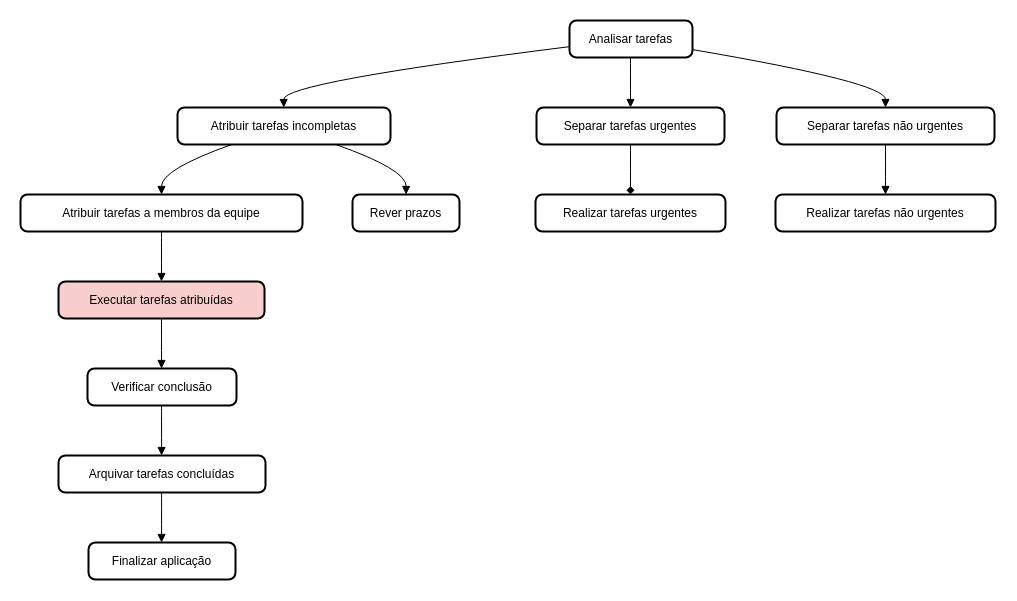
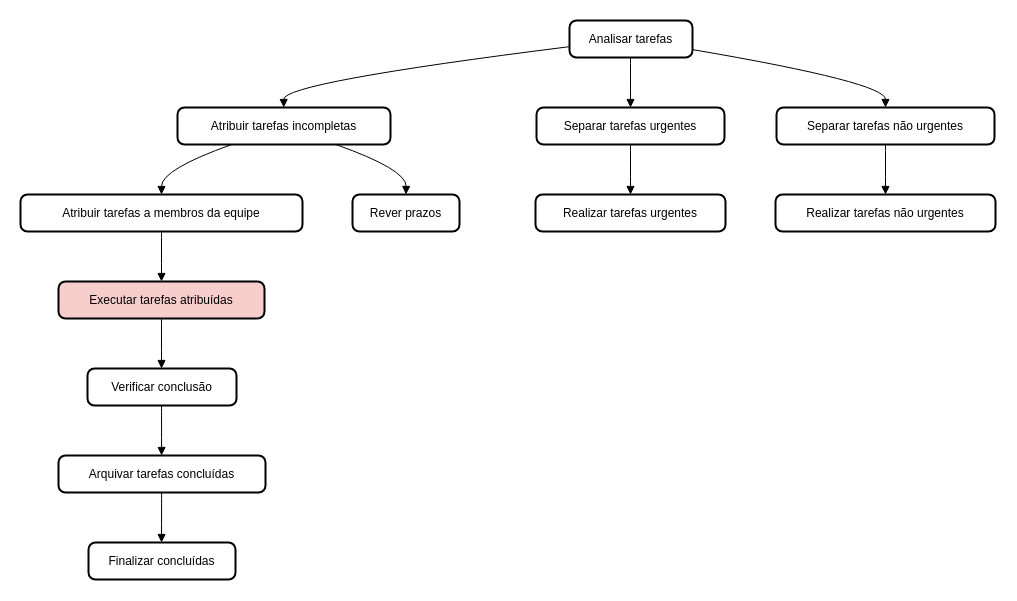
edge "Separar tarefas urgentes" -> "Realizar tarefas urgentes": arrowhead diamond -> block
node "Finalizar aplicação": label "Finalizar aplicação" -> "Finalizar concluídas"
